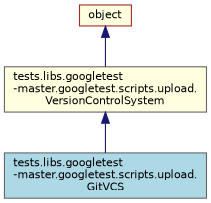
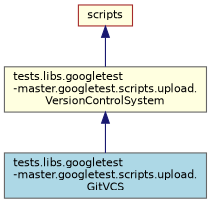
node "object": label "object" -> "scripts"
